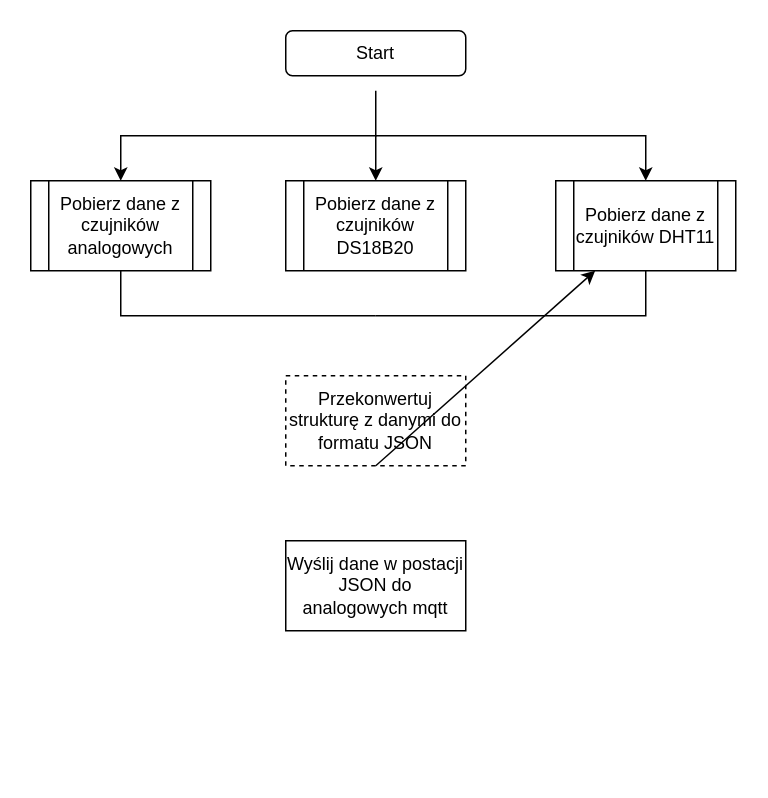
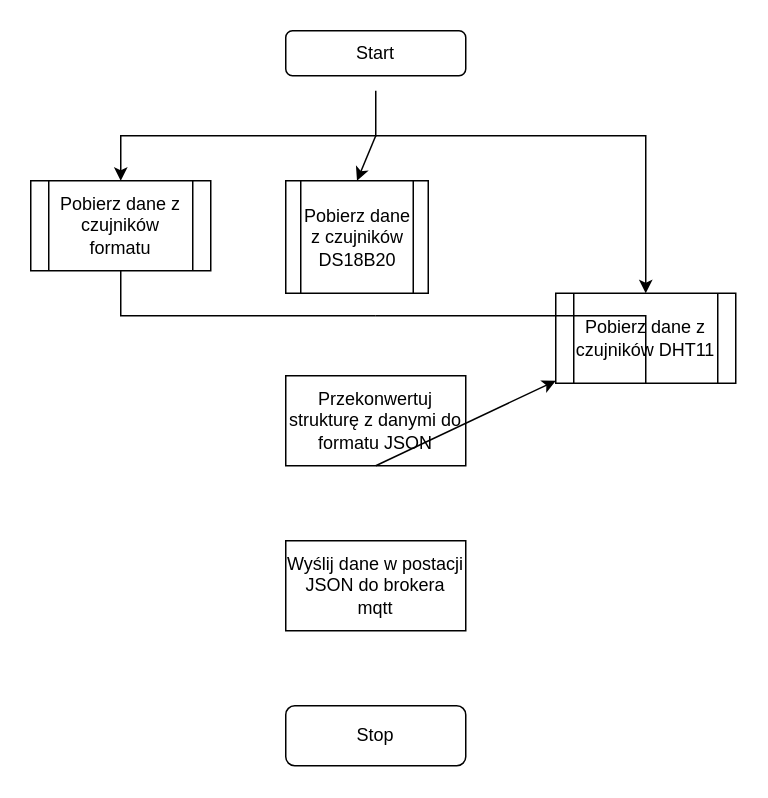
node "Pobierz dane z czujników analogowych": label "Pobierz dane z czujników analogowych" -> "Pobierz dane z czujników formatu"
node "Pobierz dane z czujników DS18B20": size 180x90 -> 143x113
node "Pobierz dane z czujników DHT11": moved (646, 226) -> (646, 338)
node "Przekonwertuj strukturę z danymi do formatu JSON": style dashed -> solid
node "Wyślij dane w postacji JSON do analogowych mqtt": label "Wyślij dane w postacji JSON do analogowych mqtt" -> "Wyślij dane w postacji JSON do brokera mqtt"
node "Stop": added
